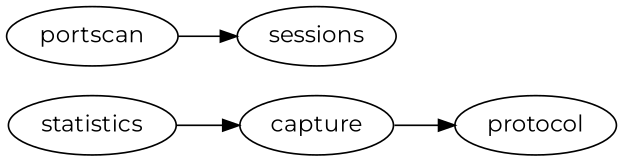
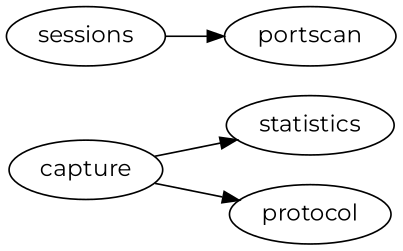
edge "portscan" -> "sessions": reversed
edge "statistics" -> "capture": reversed
